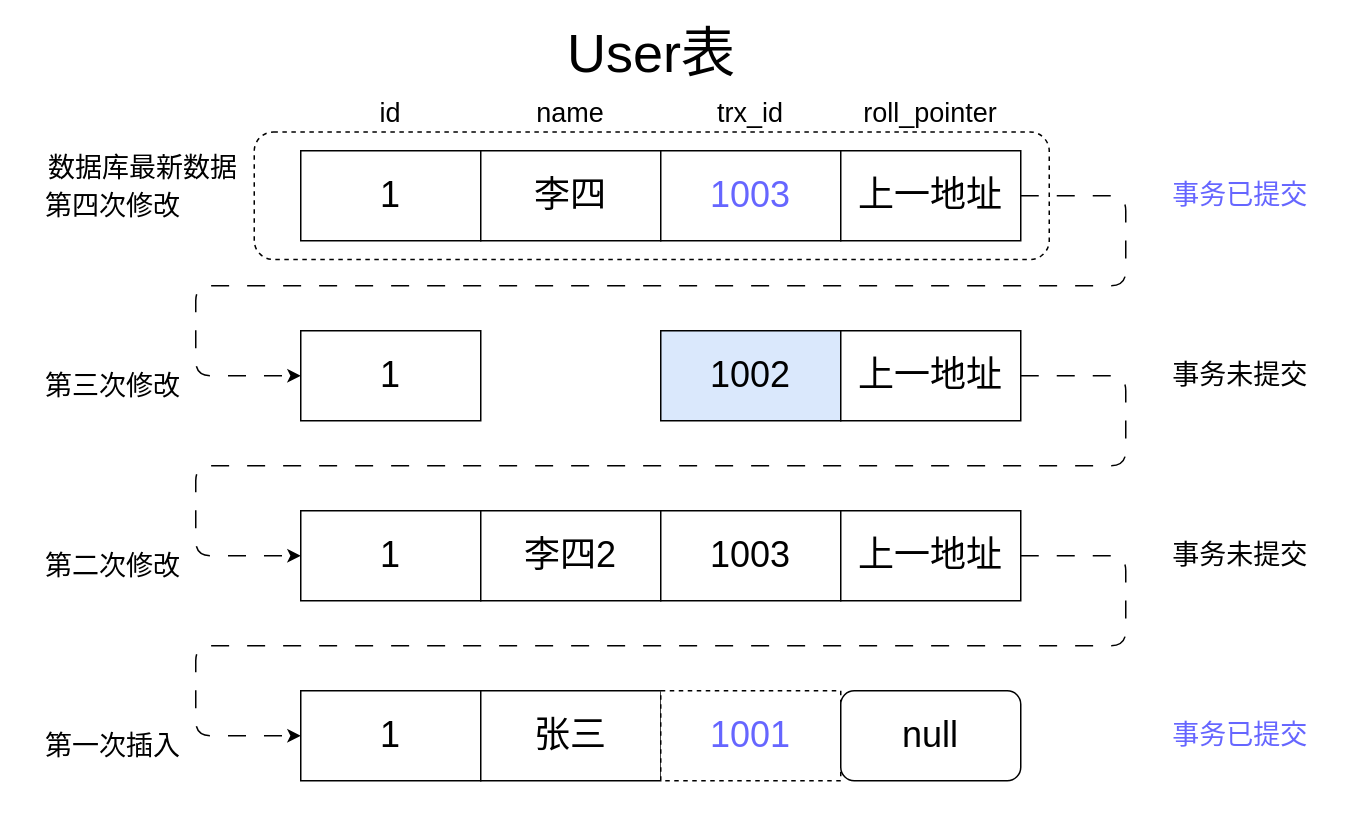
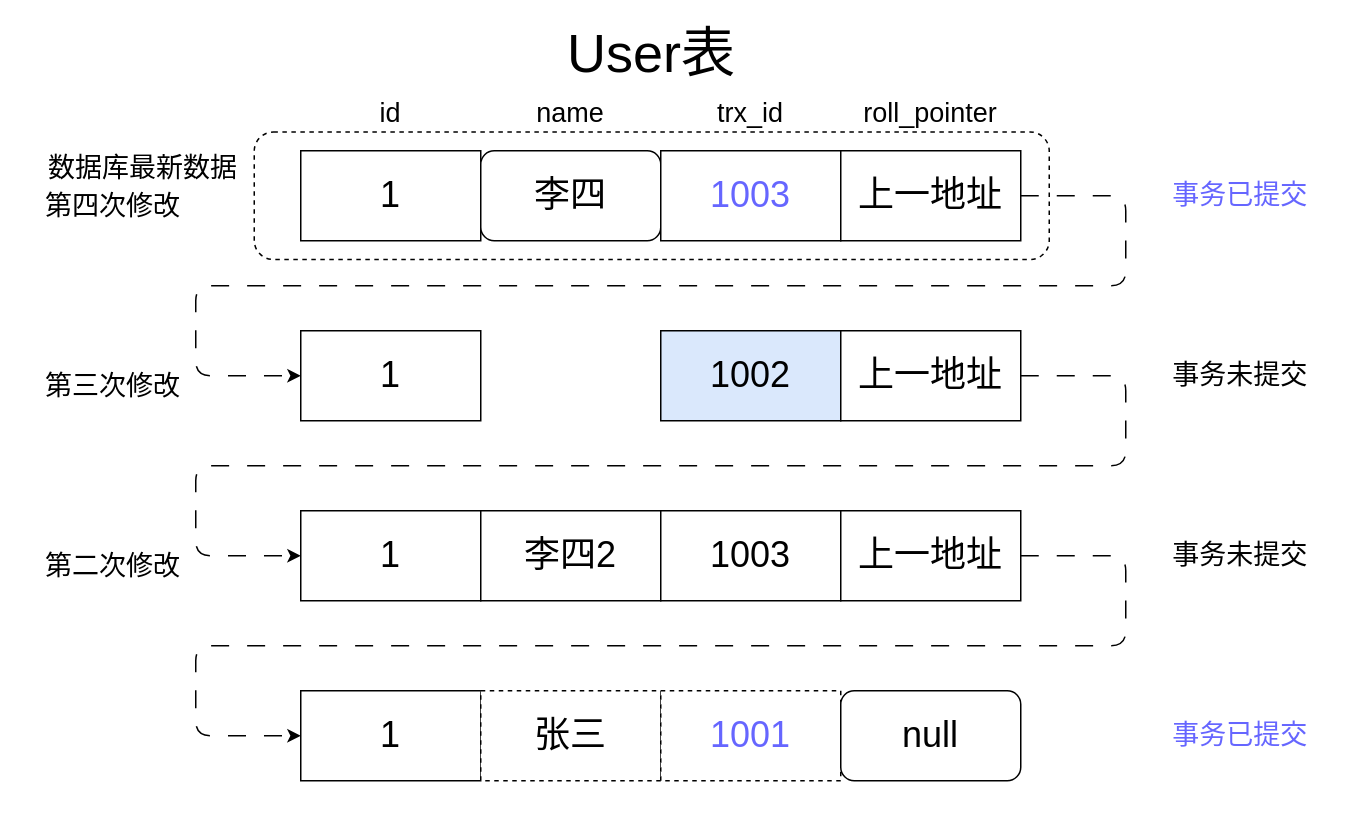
node "李四": shape rectangle -> rounded rectangle
node "第一次插入": removed
node "张三": style solid -> dashed
